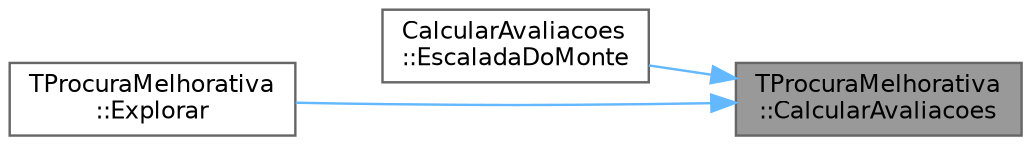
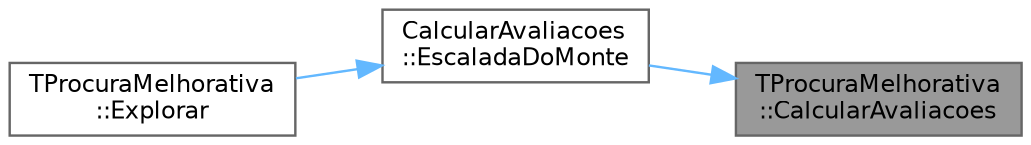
edge "TProcuraMelhorativa ::Explorar" -> "TProcuraMelhorativa ::CalcularAvaliacoes": now "TProcuraMelhorativa ::Explorar" -> "CalcularAvaliacoes ::EscaladaDoMonte"
